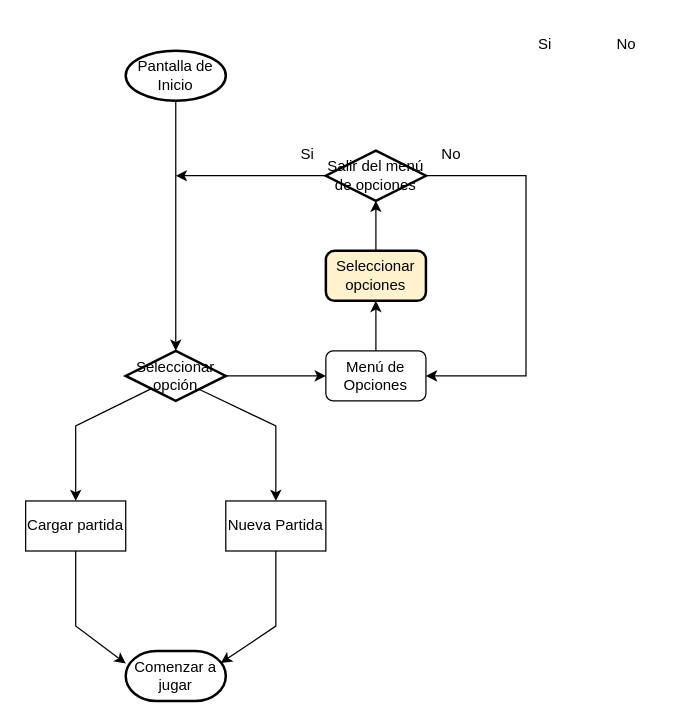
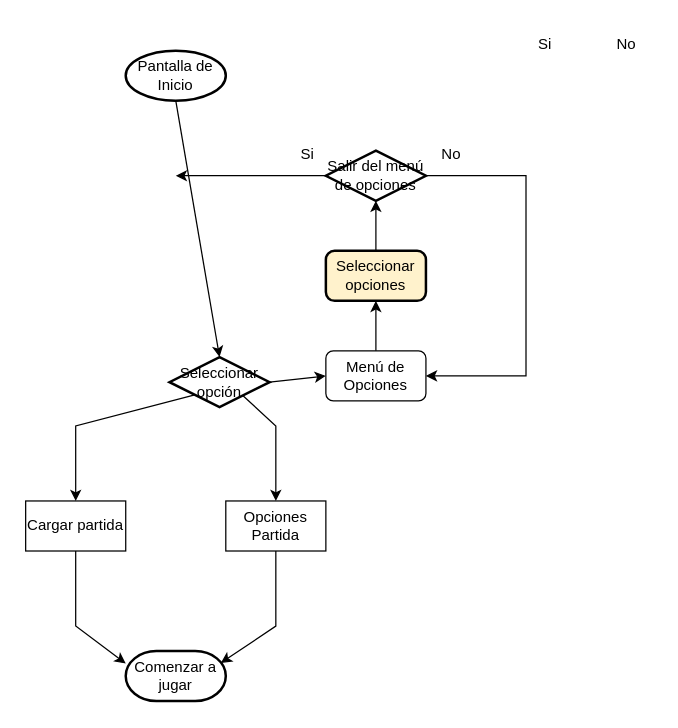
node "Seleccionar opción": moved (176, 376) -> (219, 382)
node "Nueva Partida": label "Nueva Partida" -> "Opciones Partida"
